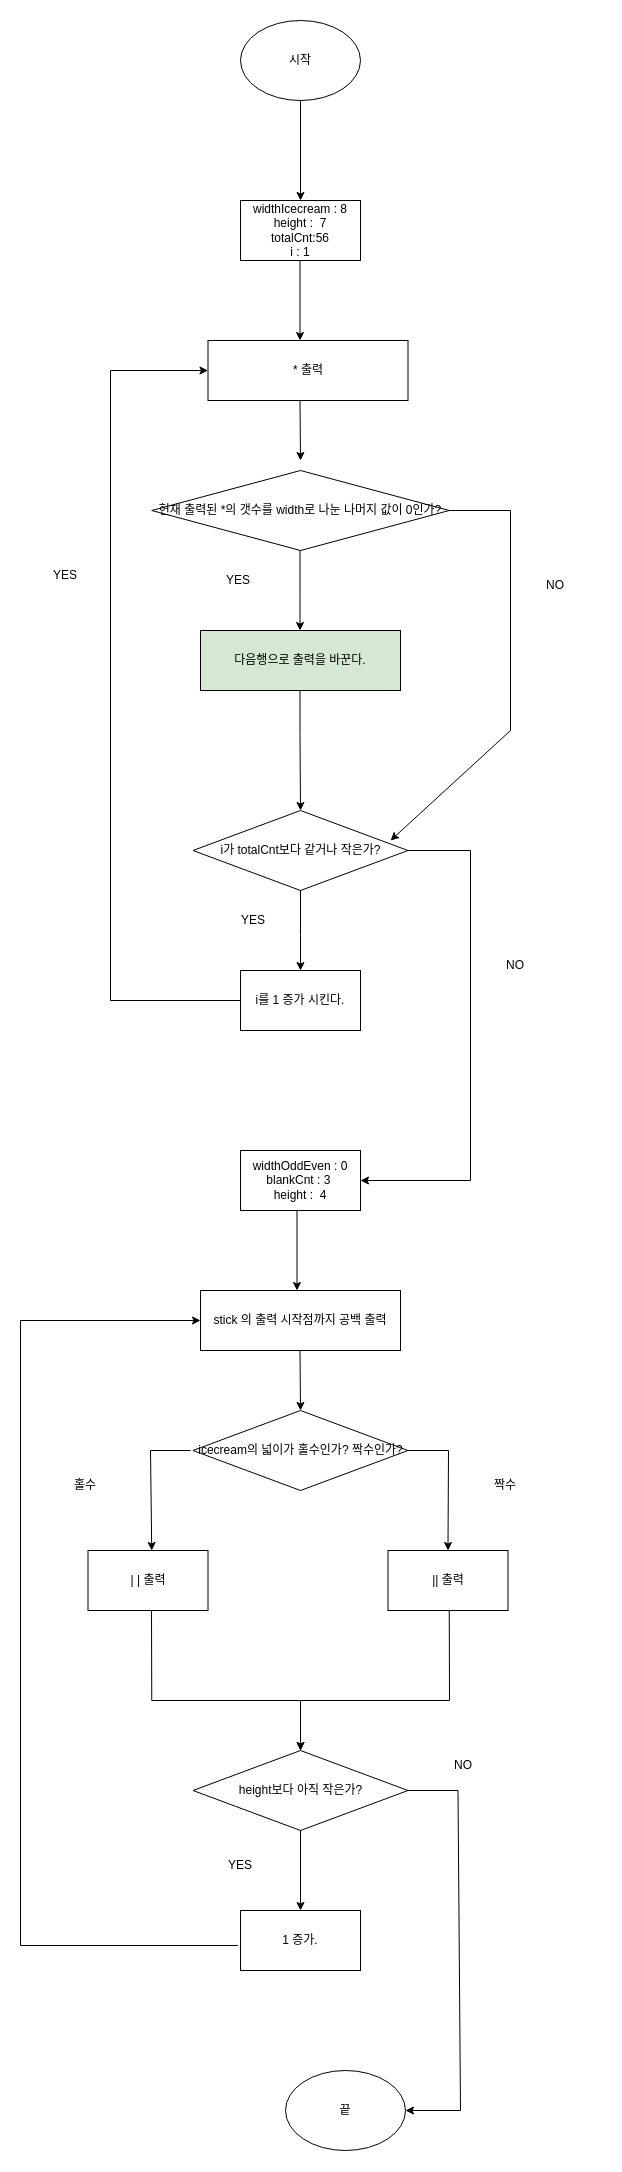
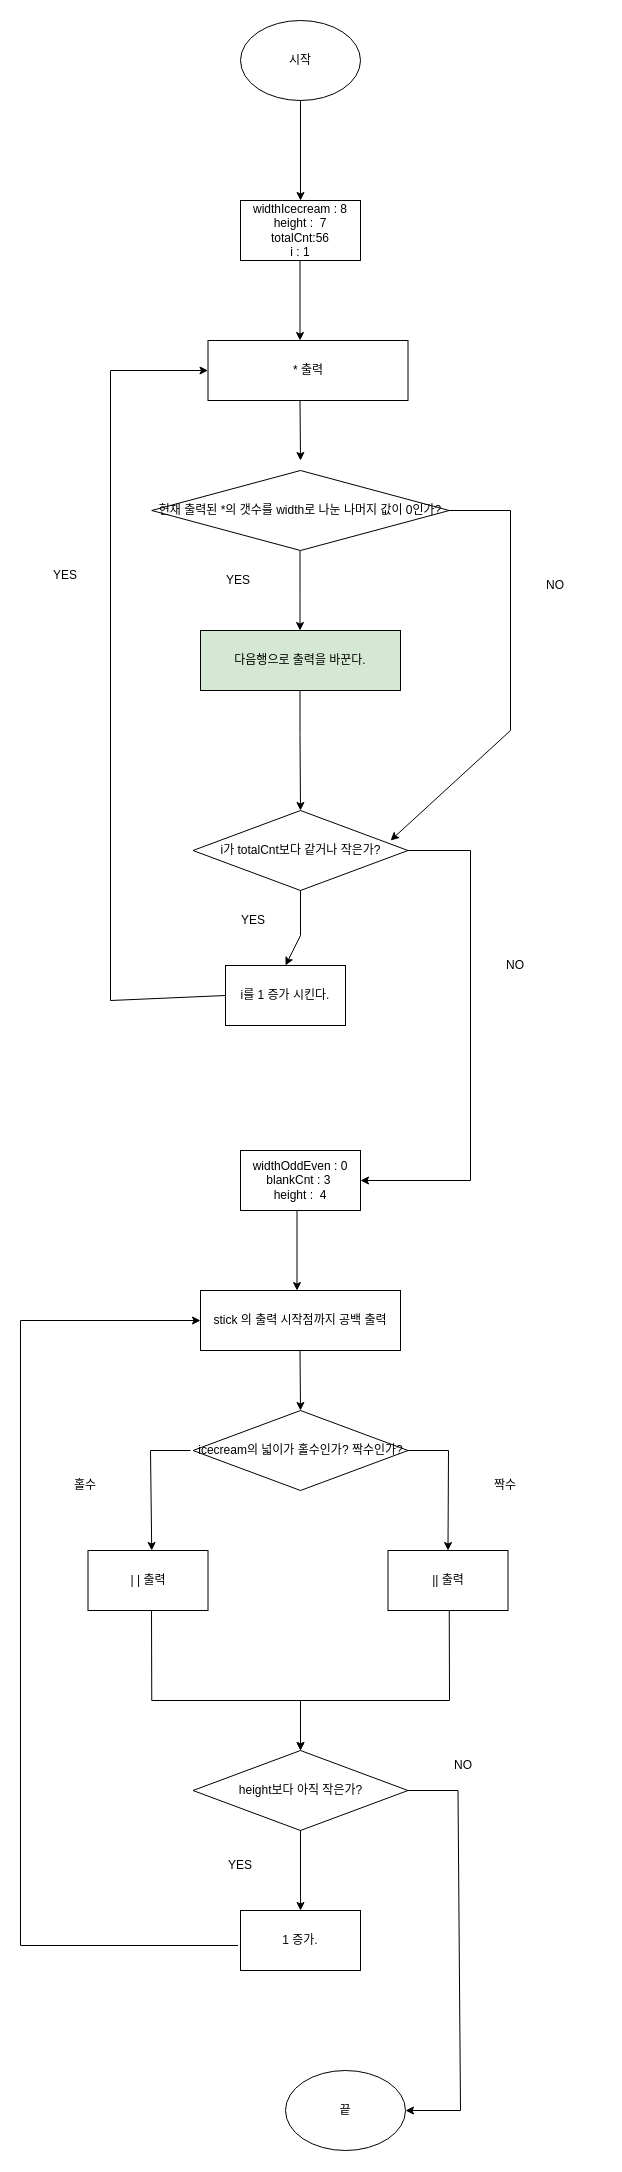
node "i를 1 증가 시킨다.": moved (301, 1001) -> (286, 996)
